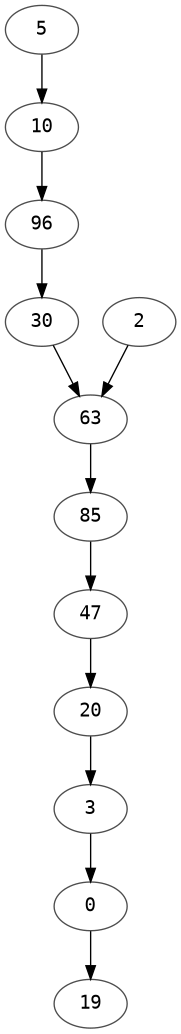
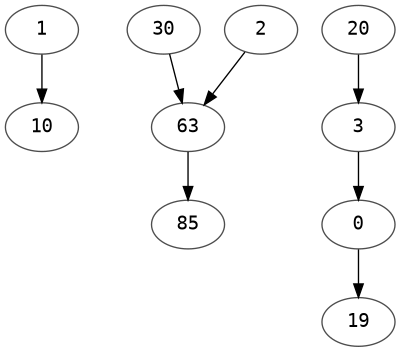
node "5": label "5" -> "1"
node "96": removed
node "47": removed
